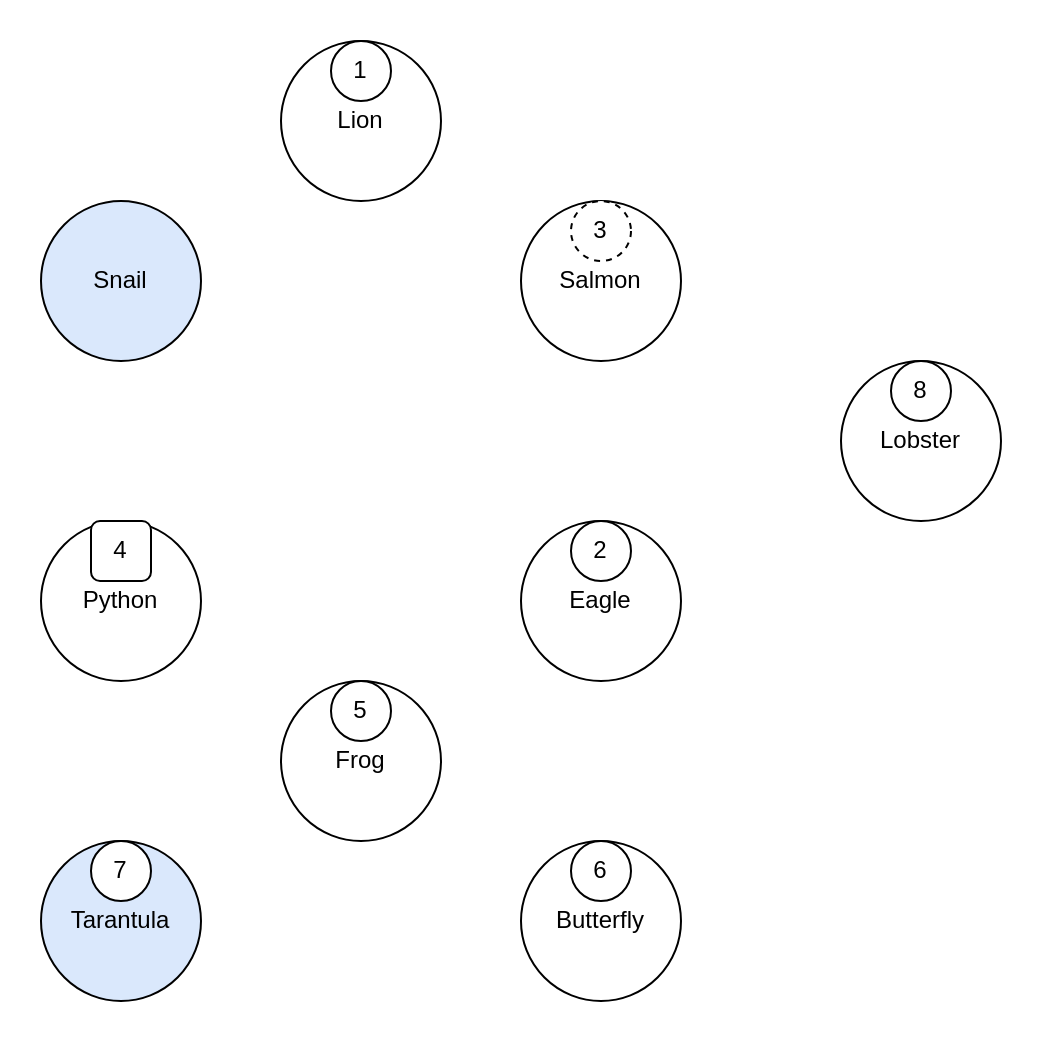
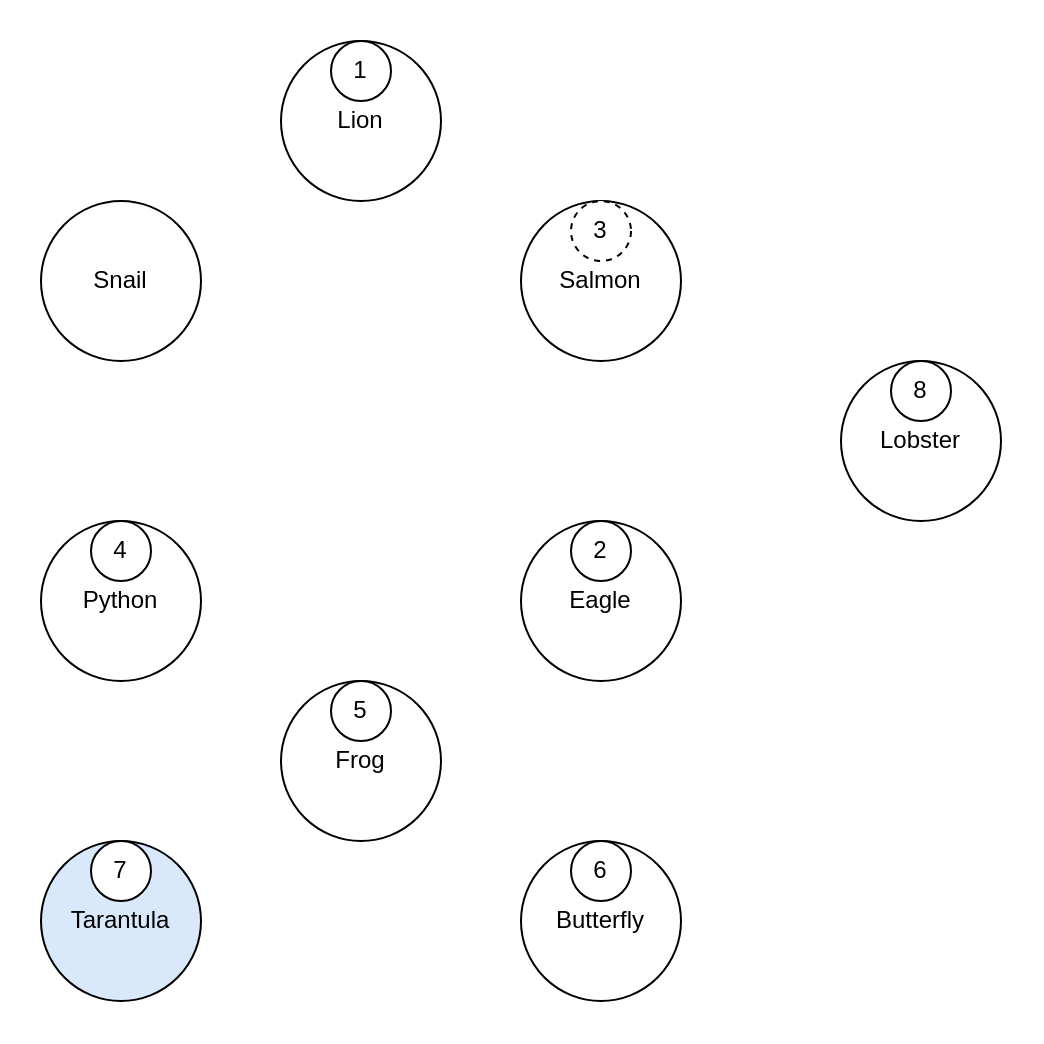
node "Snail": fillcolor #dae8fc -> #ffffff
node "4": shape rounded rectangle -> ellipse
